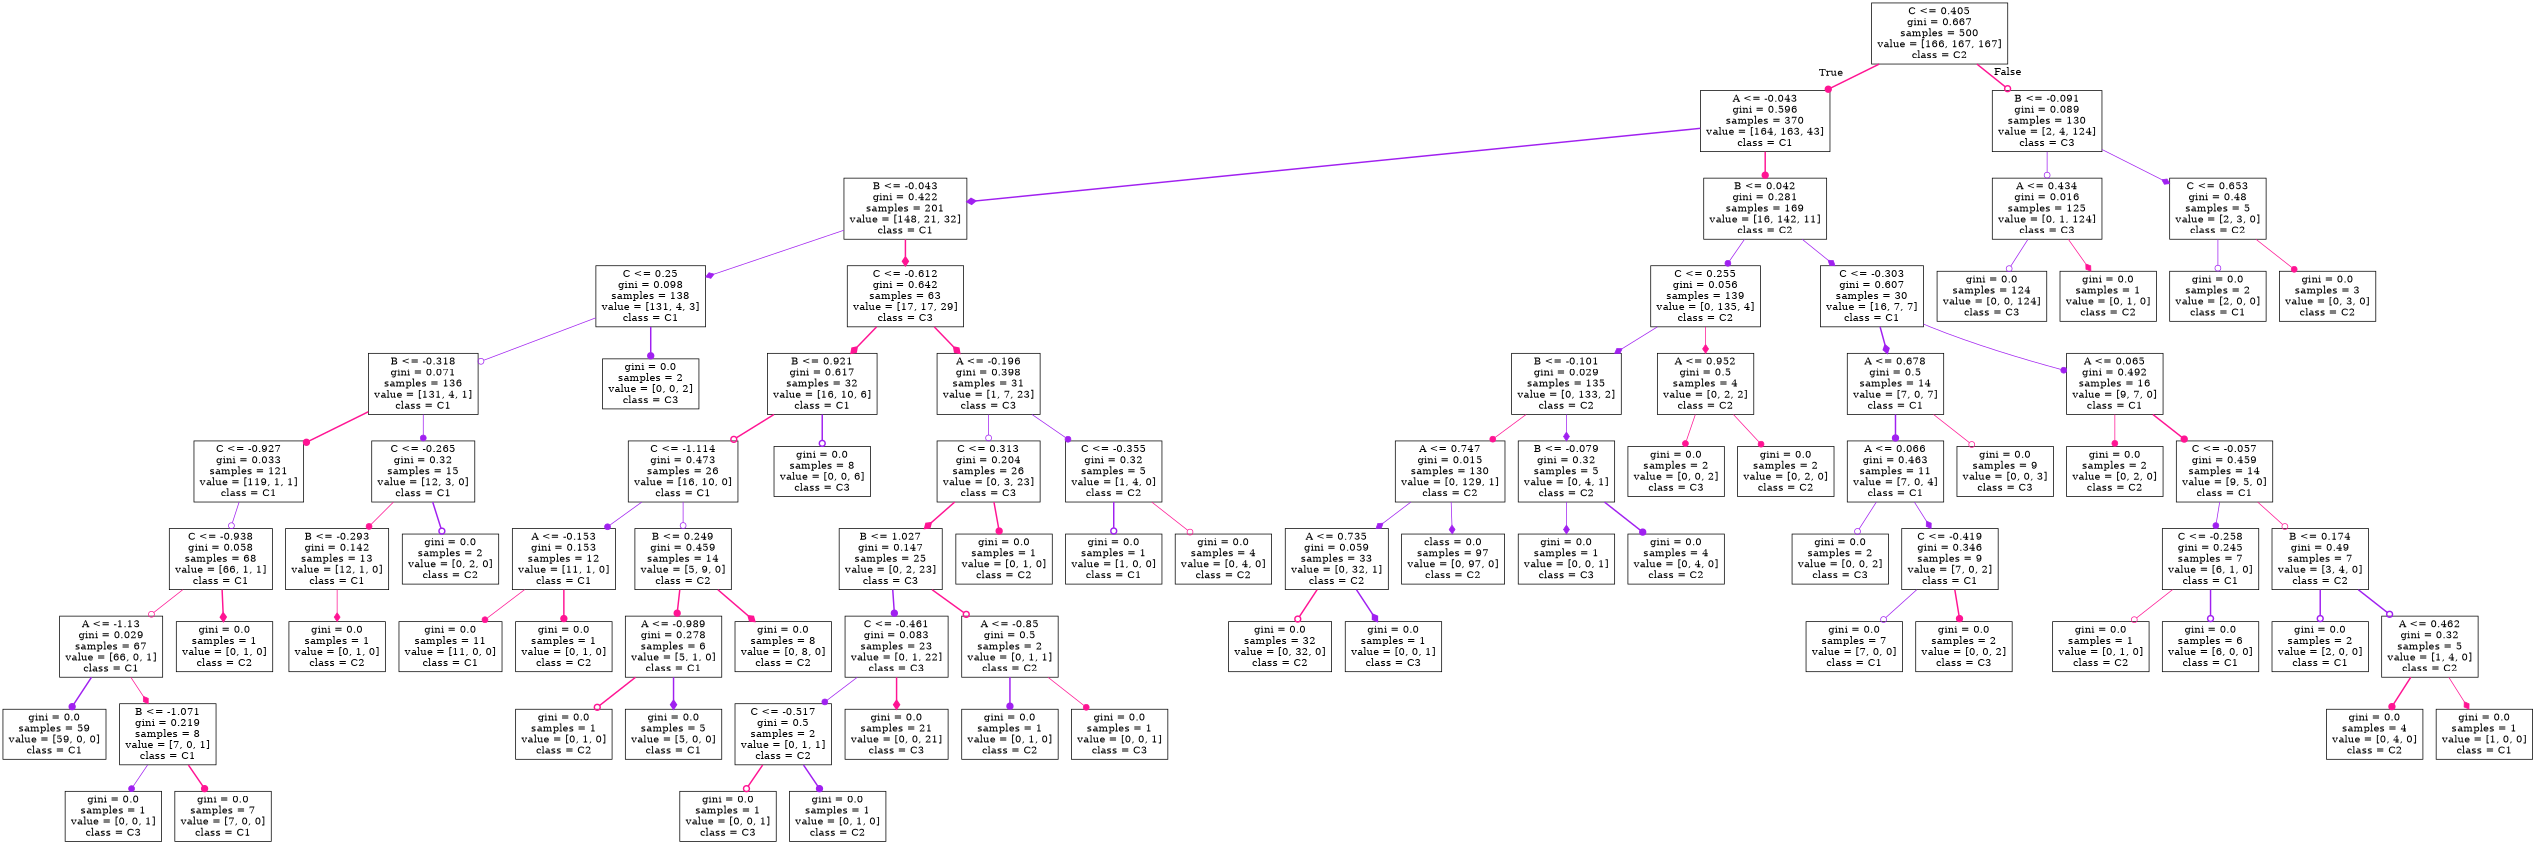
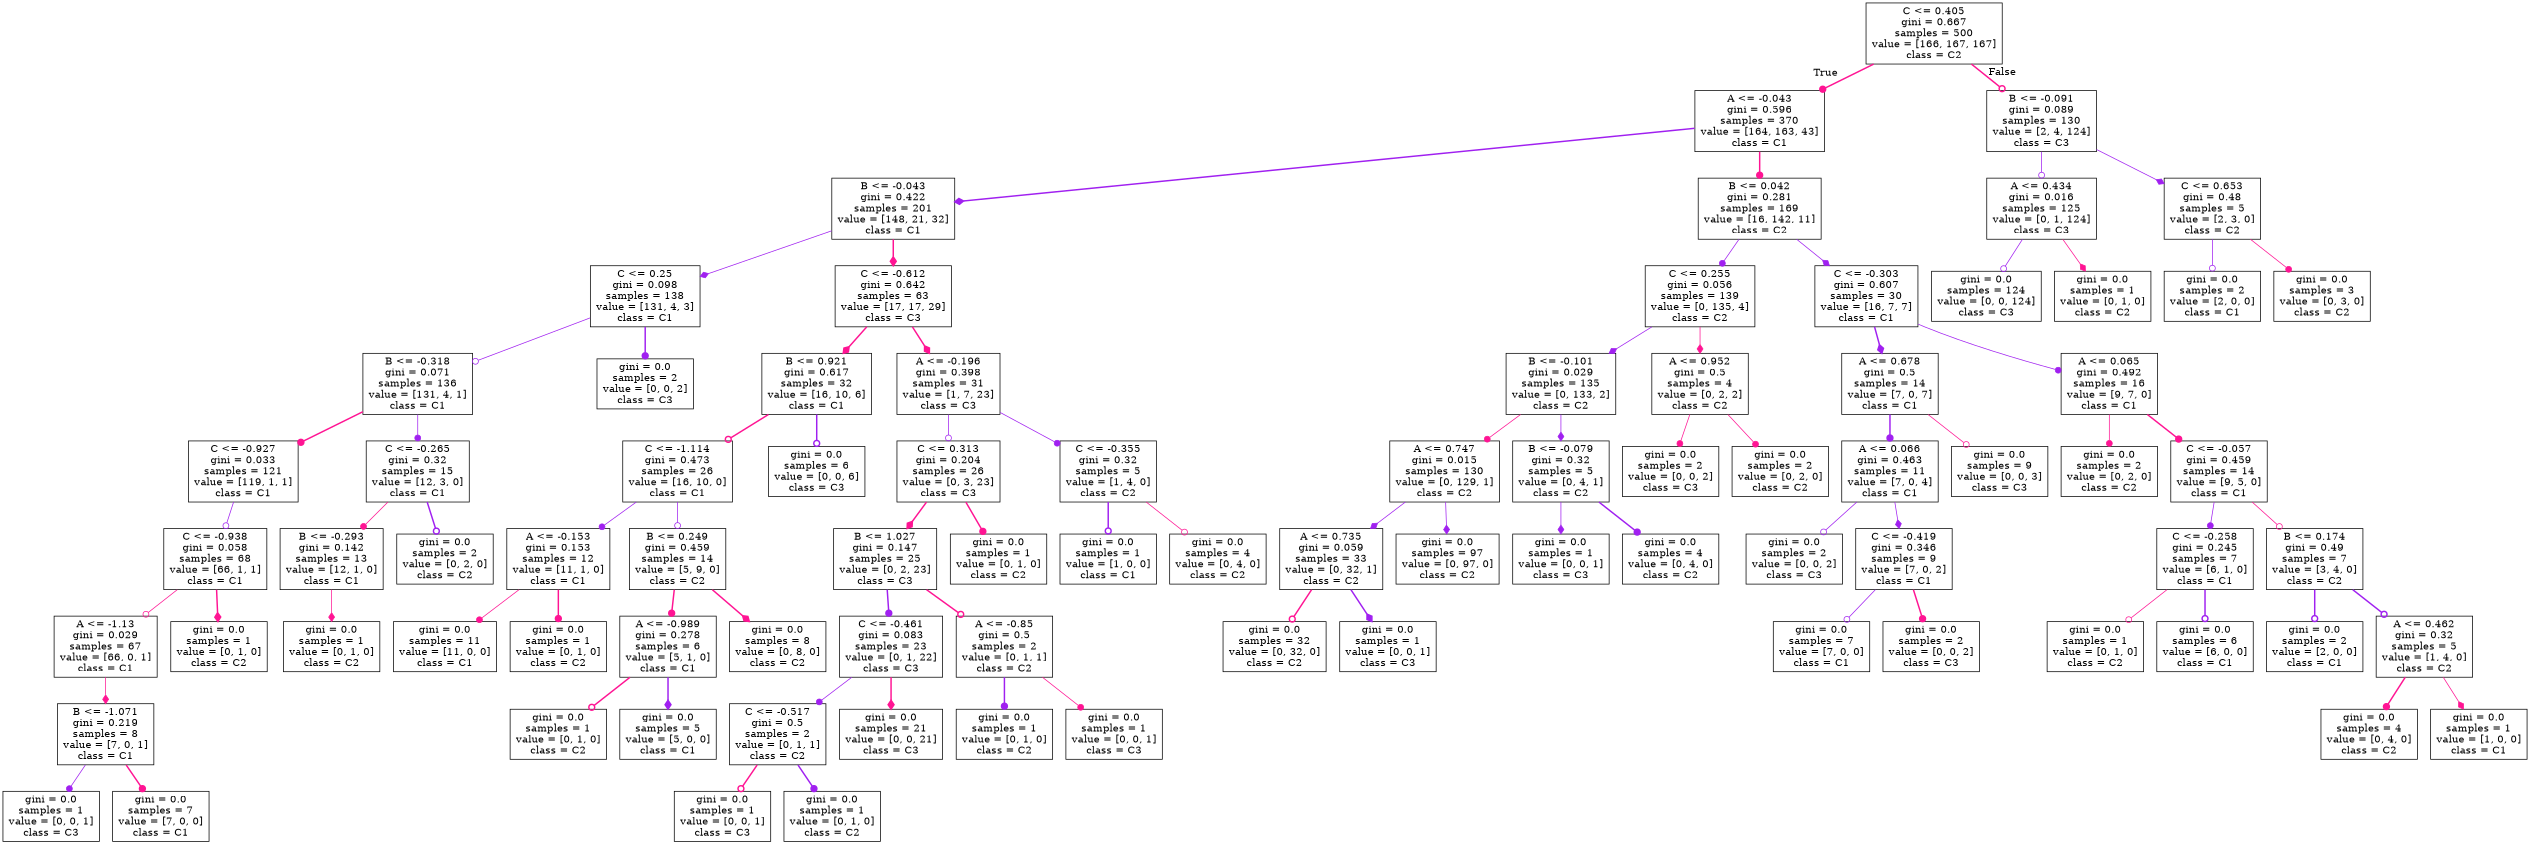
node "gini = 0.0 samples = 8 value = [0, 0, 6] class = C3": label "gini = 0.0 samples = 8 value = [0, 0, 6] class = C3" -> "gini = 0.0 samples = 6 value = [0, 0, 6] class = C3"
node "class = 0.0 samples = 97 value = [0, 97, 0] class = C2": label "class = 0.0 samples = 97 value = [0, 97, 0] class = C2" -> "gini = 0.0 samples = 97 value = [0, 97, 0] class = C2"
node "gini = 0.0 samples = 59 value = [59, 0, 0] class = C1": removed
